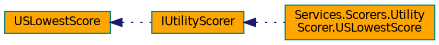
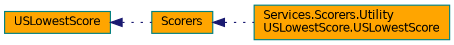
node "IUtilityScorer": label "IUtilityScorer" -> "Scorers"
node "Services.Scorers.Utility Scorer.USLowestScore": label "Services.Scorers.Utility Scorer.USLowestScore" -> "Services.Scorers.Utility USLowestScore.USLowestScore"
